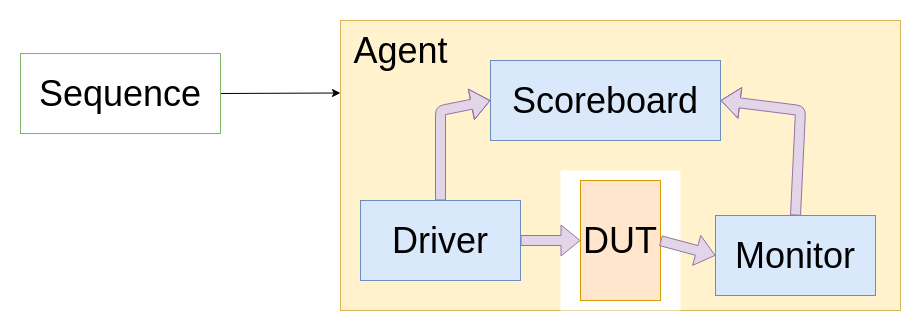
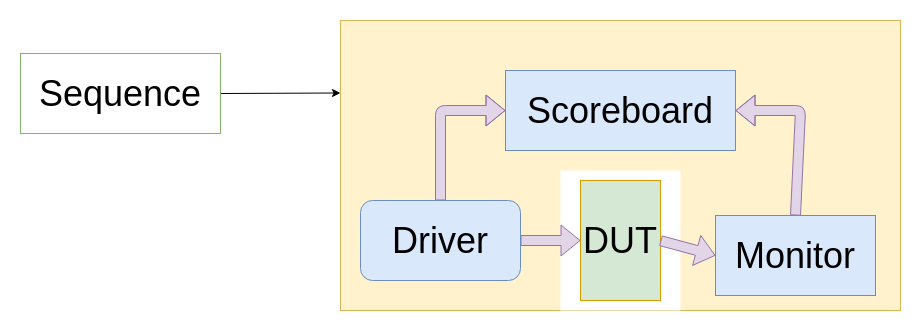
node "Agent": removed
node "Scoreboard": moved (606, 101) -> (621, 111)
node "Driver": shape rectangle -> rounded rectangle
node "DUT": fillcolor #ffe6cc -> #d5e8d4
